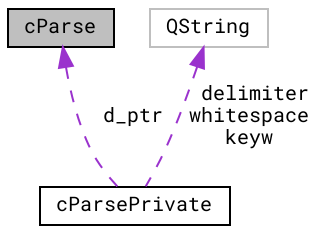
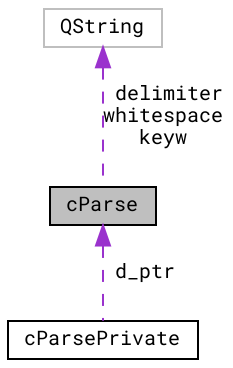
edge "cParsePrivate" -> "QString": now "cParse" -> "QString"
